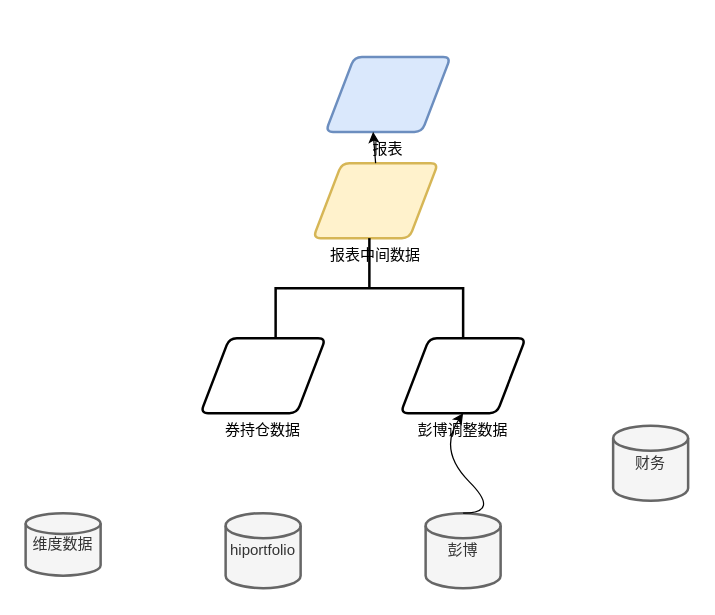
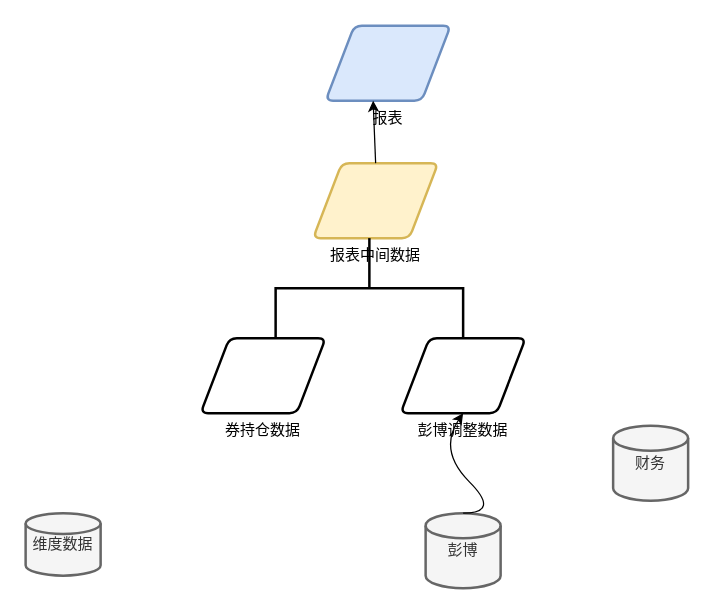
node "报表": moved (388, 94) -> (388, 63)
node "hiportfolio": removed
